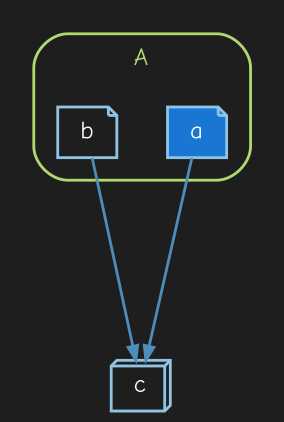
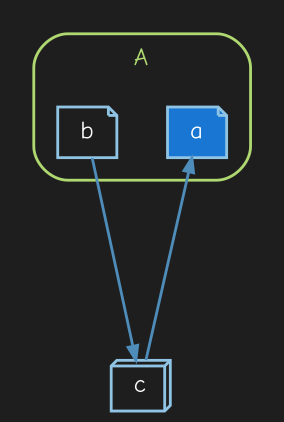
edge "a" -> "c": reversed
